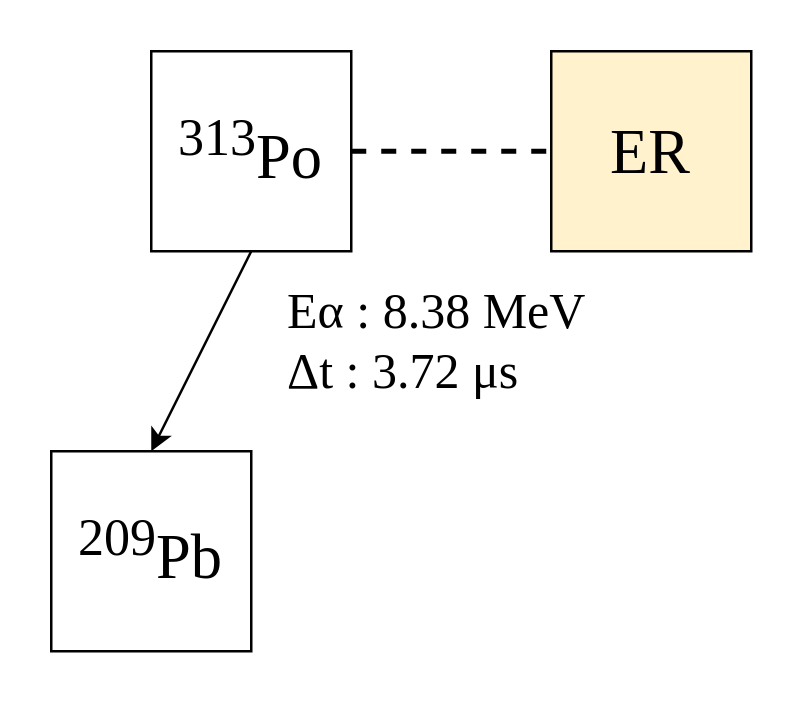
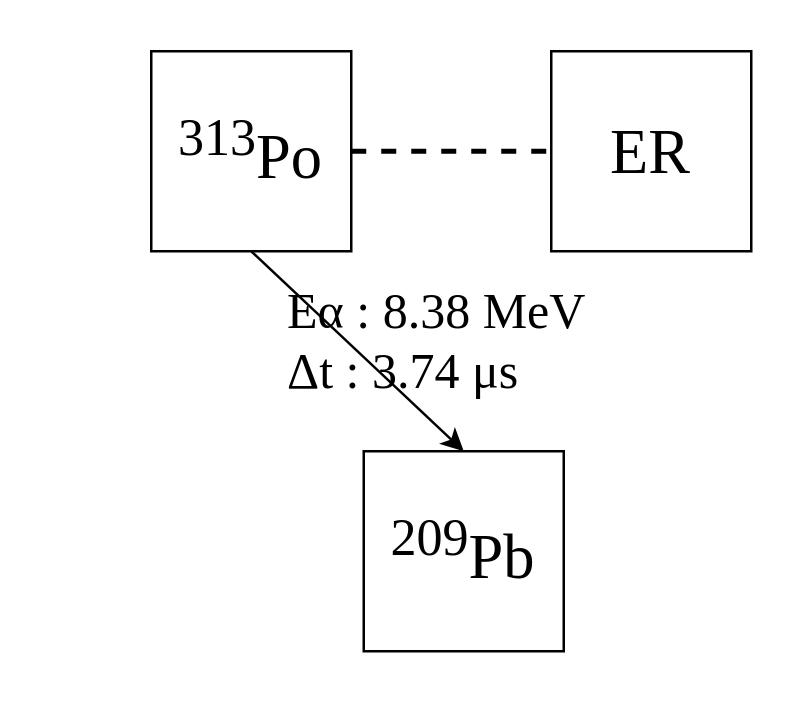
node "ER": fillcolor #fff2cc -> #ffffff
node "Eα : 8.38 MeV Δt : 3.72 μs": label "Eα : 8.38 MeV Δt : 3.72 μs" -> "Eα : 8.38 MeV Δt : 3.74 μs"
node "209Pb": moved (151, 551) -> (464, 551)
